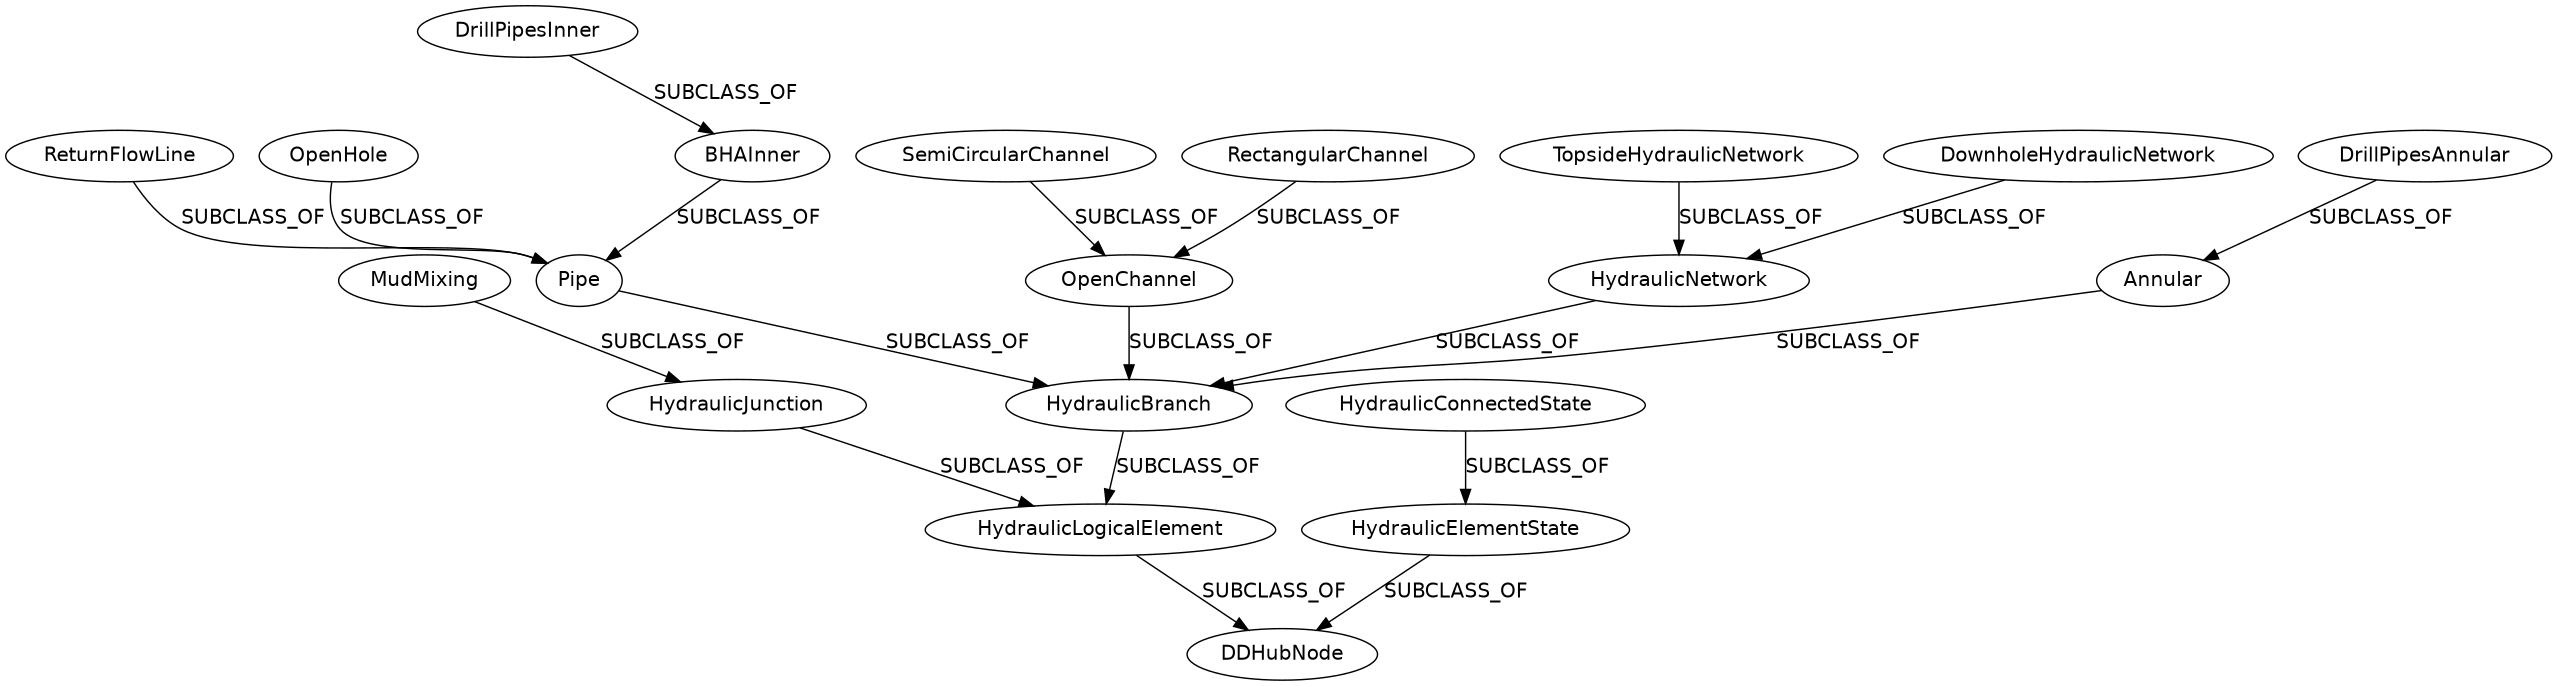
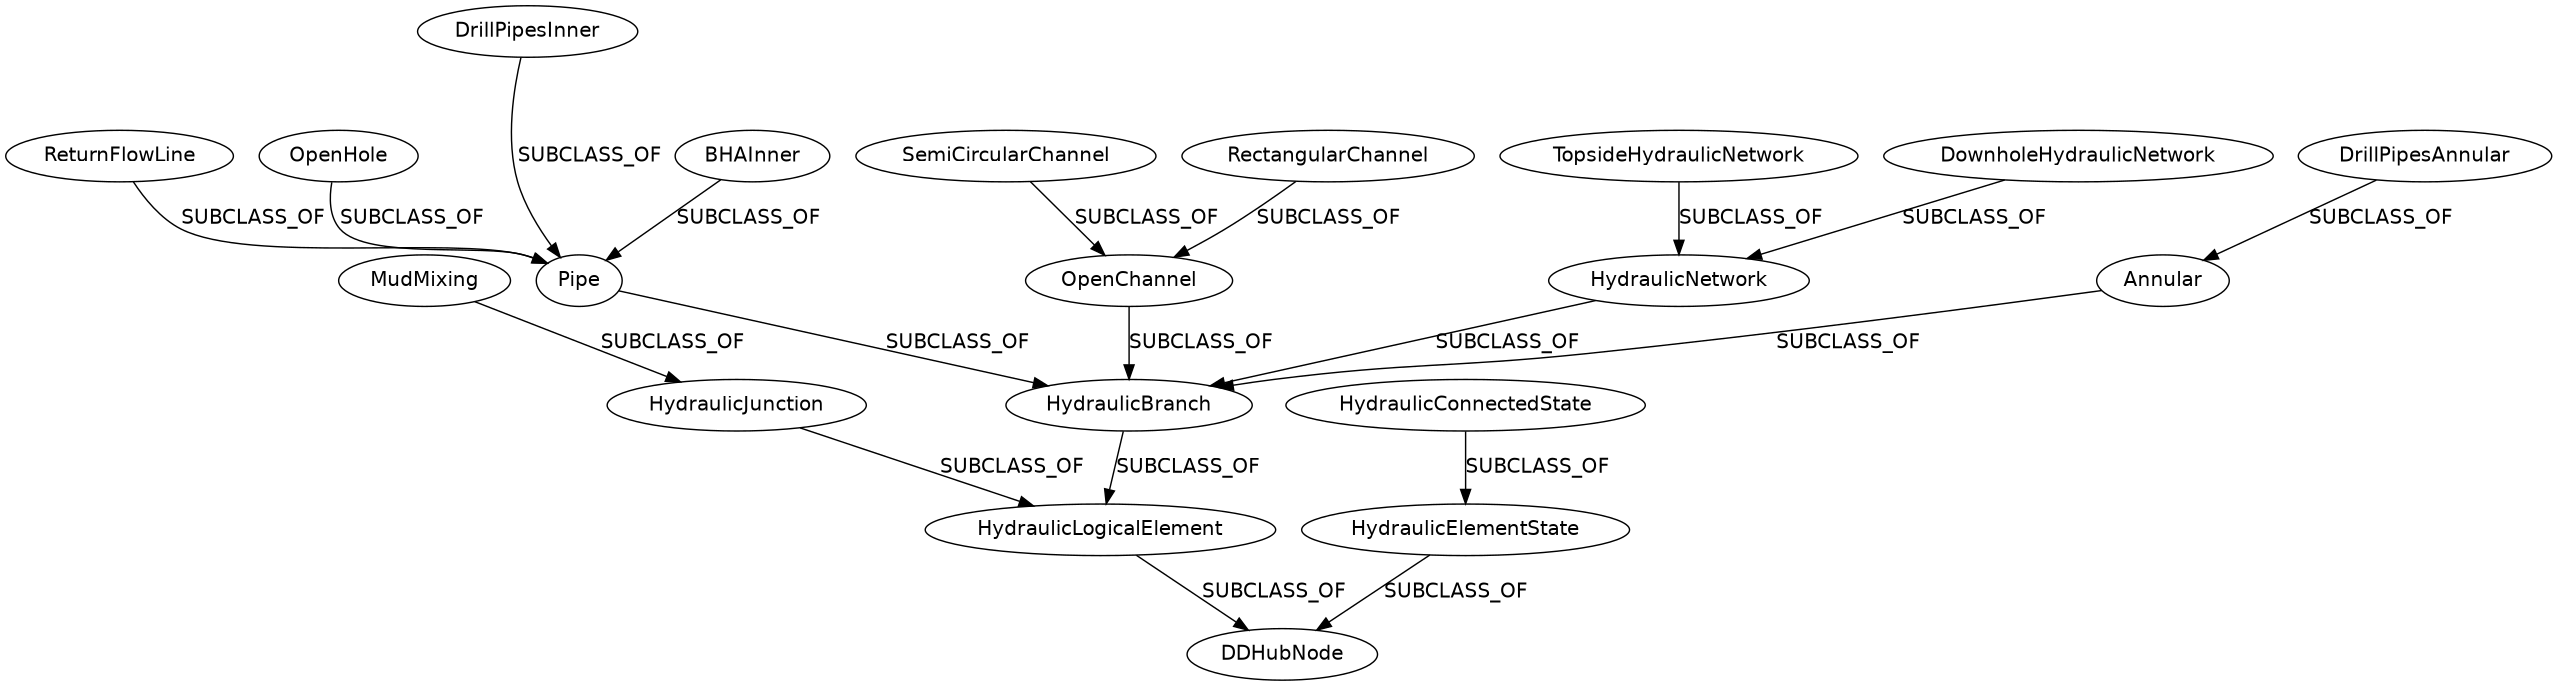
edge "DrillPipesInner" -> "BHAInner": now "DrillPipesInner" -> "Pipe"
